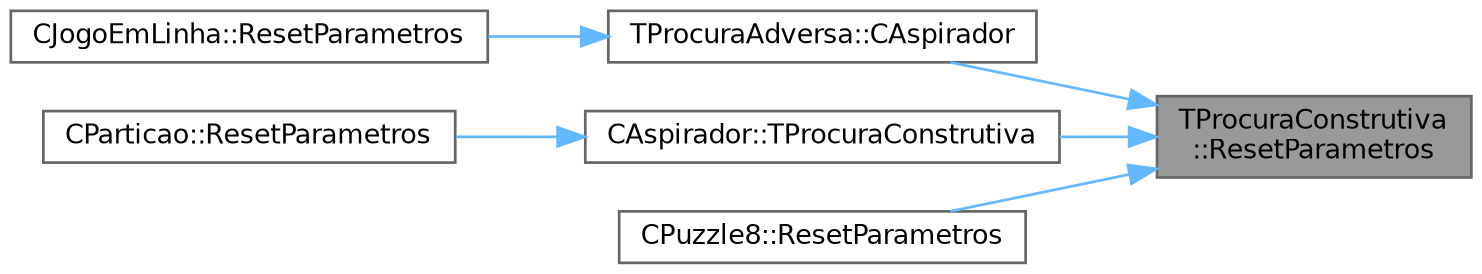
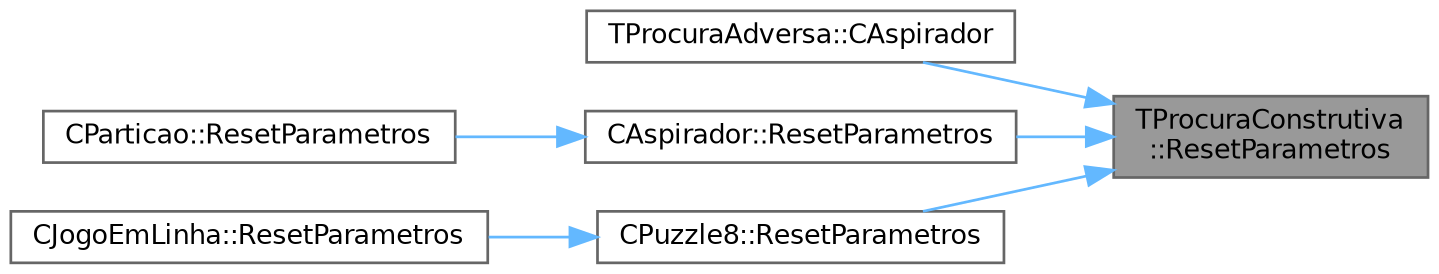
edge "CJogoEmLinha::ResetParametros" -> "TProcuraAdversa::CAspirador": now "CJogoEmLinha::ResetParametros" -> "CPuzzle8::ResetParametros"
node "CAspirador::TProcuraConstrutiva": label "CAspirador::TProcuraConstrutiva" -> "CAspirador::ResetParametros"
